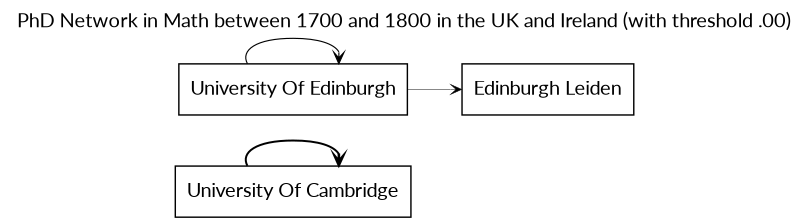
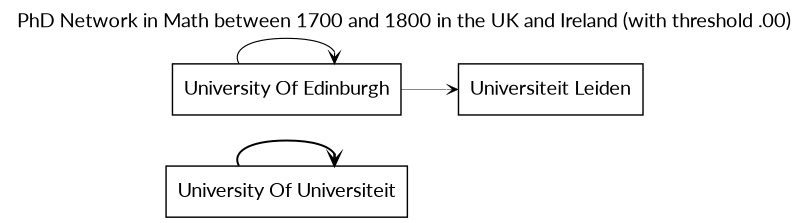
node "Edinburgh Leiden": label "Edinburgh Leiden" -> "Universiteit Leiden"
node "University Of Cambridge": label "University Of Cambridge" -> "University Of Universiteit"
